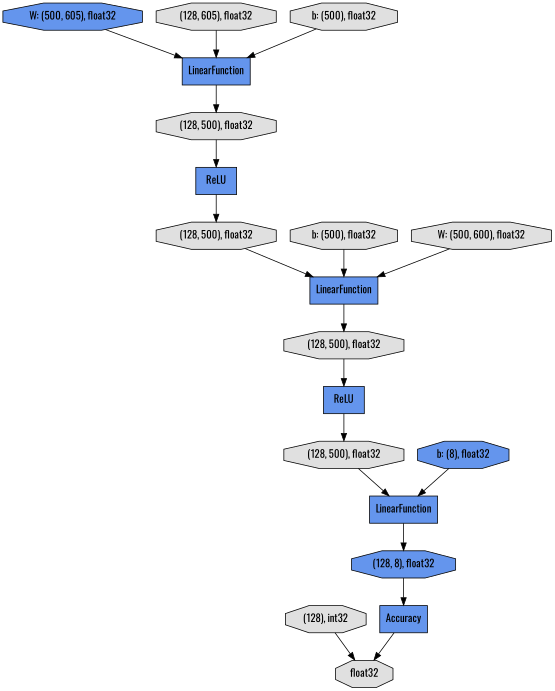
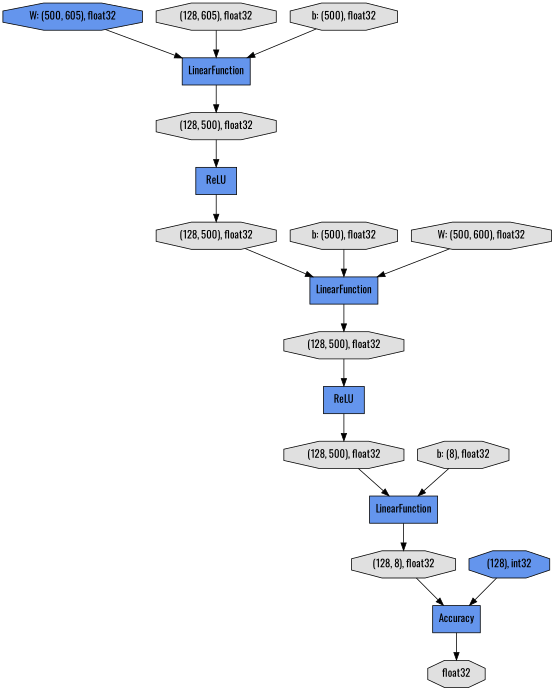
node "b: (8), float32": fillcolor #6495ed -> #e0e0e0
node "(128, 8), float32": fillcolor #6495ed -> #e0e0e0
node "(128), int32": fillcolor #e0e0e0 -> #6495ed
edge "(128), int32" -> "float32": now "(128), int32" -> "Accuracy"
